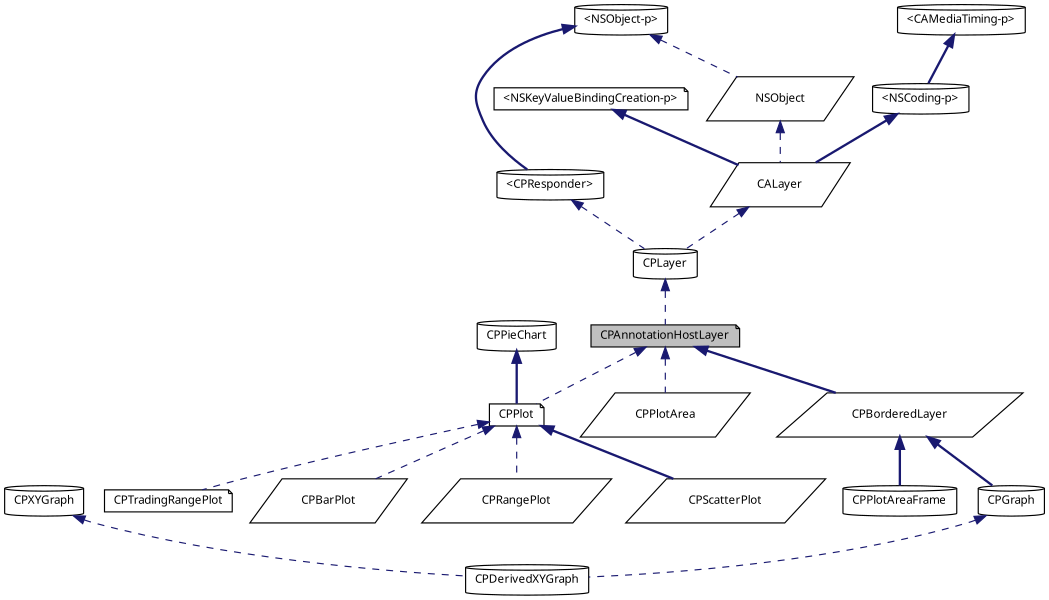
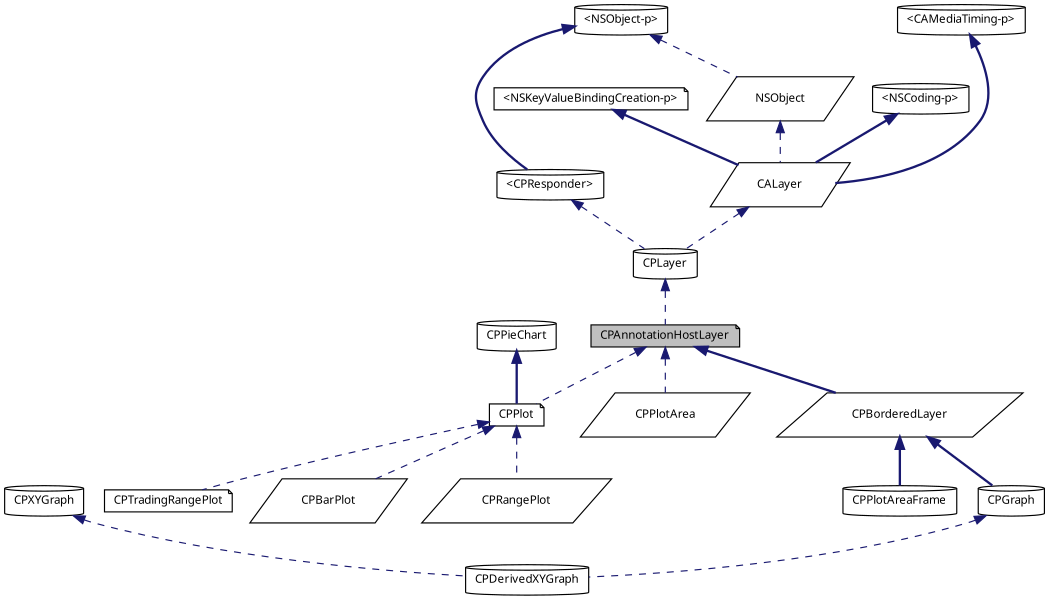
edge "<NSCoding-p>" -> "<CAMediaTiming-p>": now "CALayer" -> "<CAMediaTiming-p>"
node "CPScatterPlot": removed
